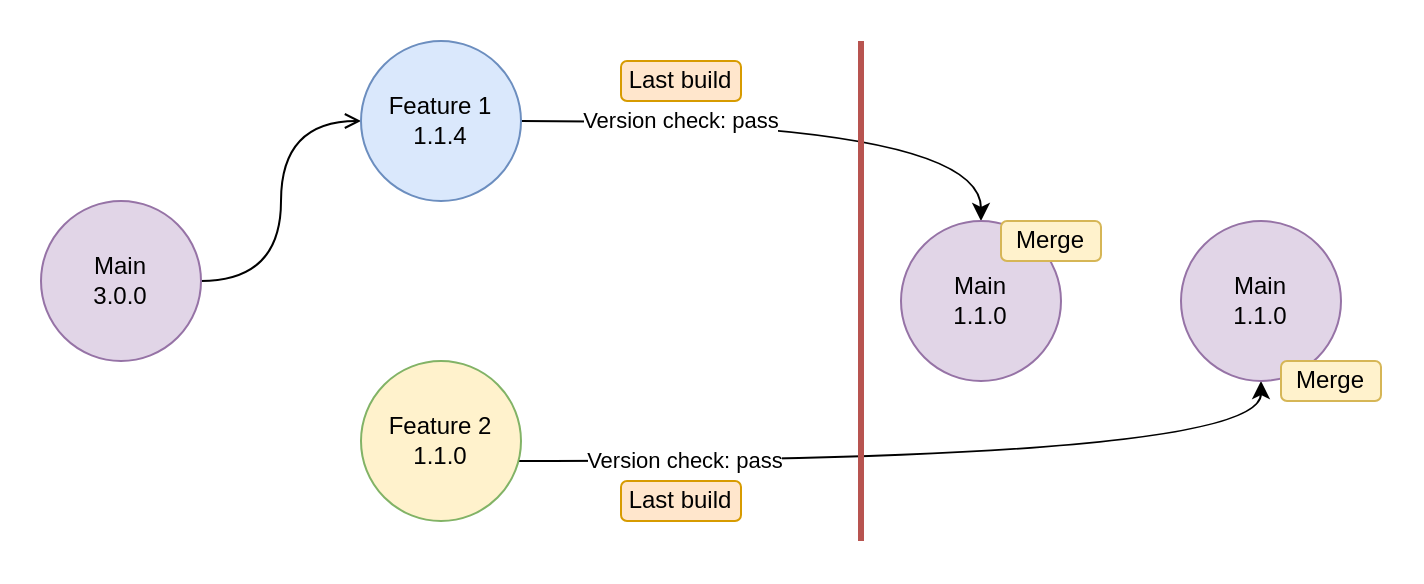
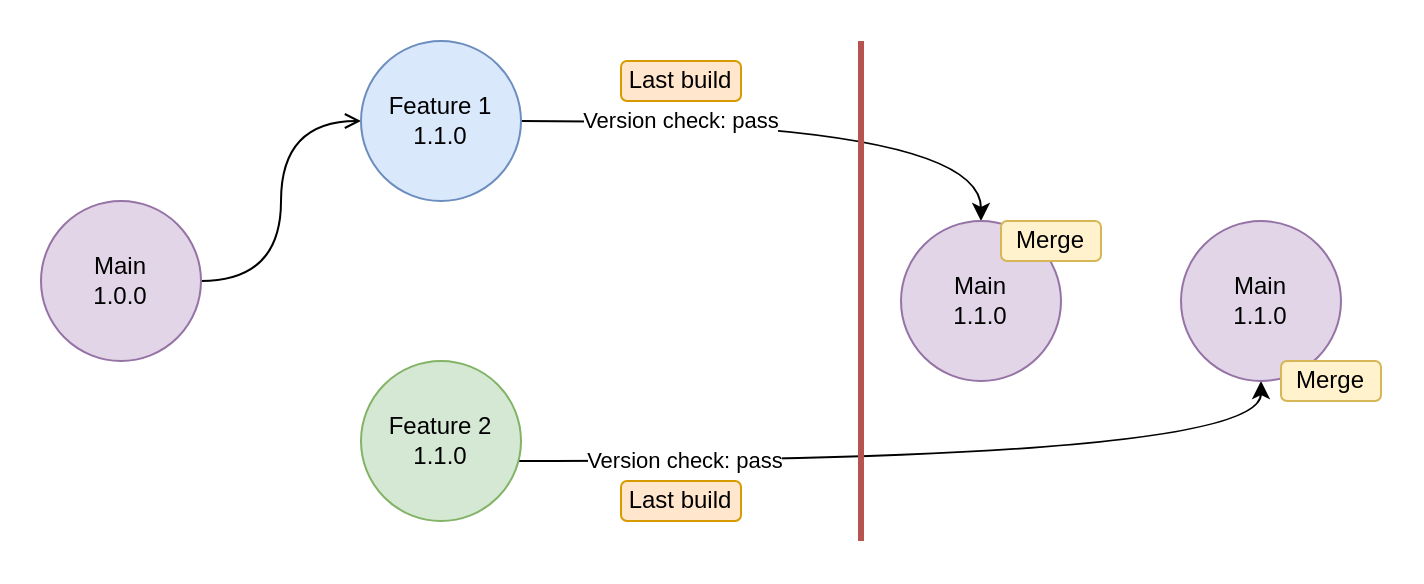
node "Feature 1 1.1.4": label "Feature 1 1.1.4" -> "Feature 1 1.1.0"
node "Main 3.0.0": label "Main 3.0.0" -> "Main 1.0.0"
node "Feature 2 1.1.0": fillcolor #fff2cc -> #d5e8d4
